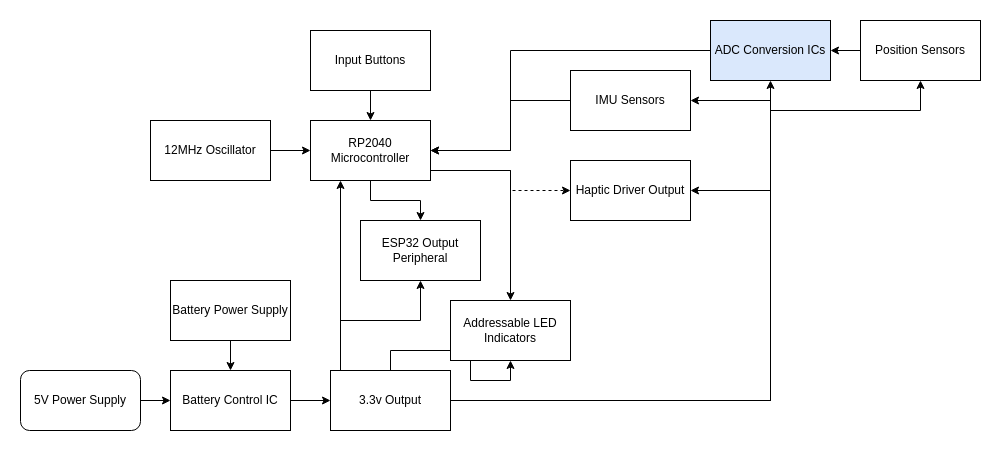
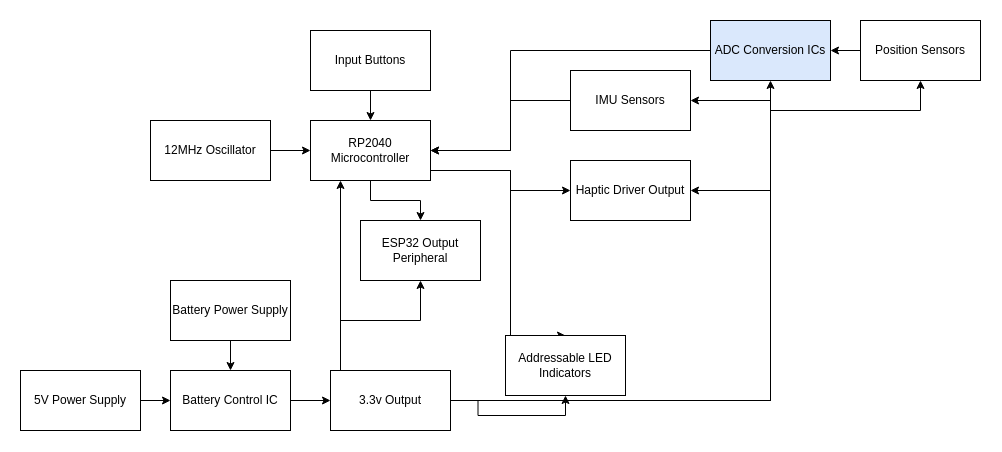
edge "RP2040 Microcontroller" -> "Haptic Driver Output": style dashed -> solid
node "Addressable LED Indicators": moved (511, 331) -> (566, 366)
node "5V Power Supply": shape rounded rectangle -> rectangle
